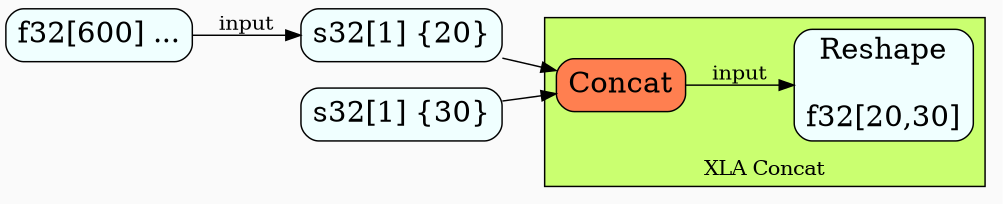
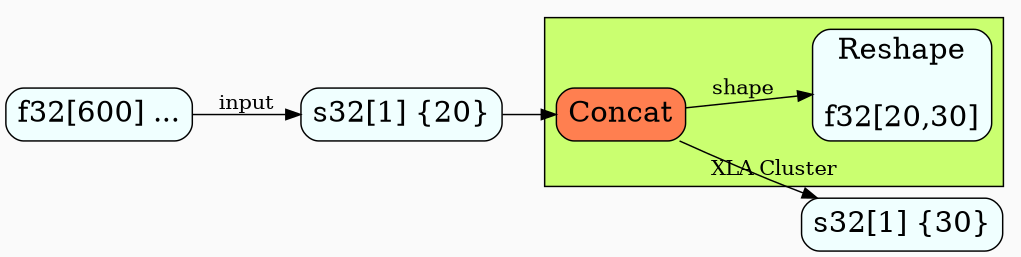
edge "Concat" -> "Reshape f32[20,30]": label "input" -> "shape"
edge "s32[1] {30}" -> "Concat": reversed
cluster "XLA Concat": label "XLA Concat" -> "XLA Cluster"
